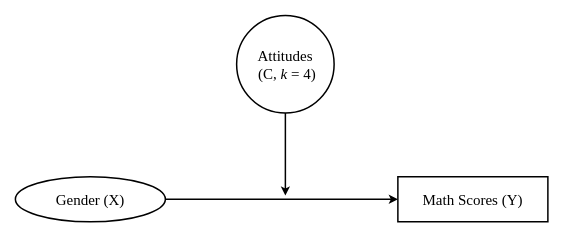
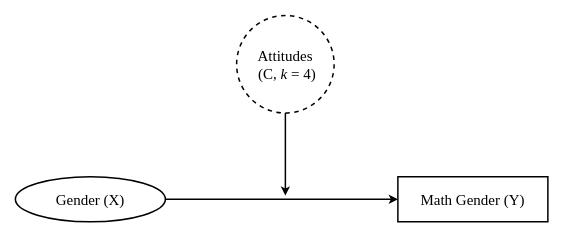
node "Attitudes (C, k = 4)": style solid -> dashed
node "Math Scores (Y)": label "Math Scores (Y)" -> "Math Gender (Y)"
